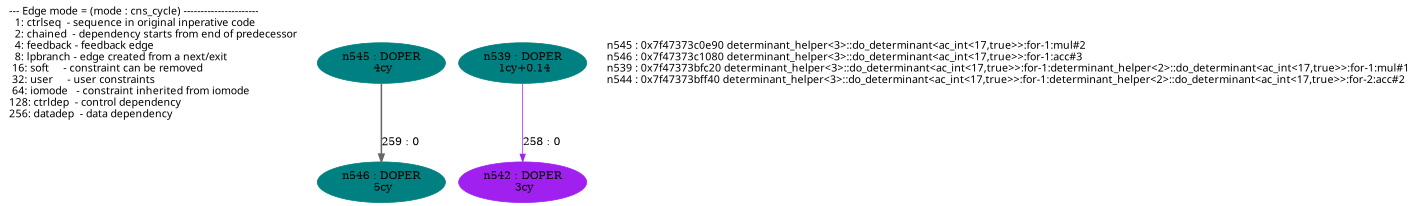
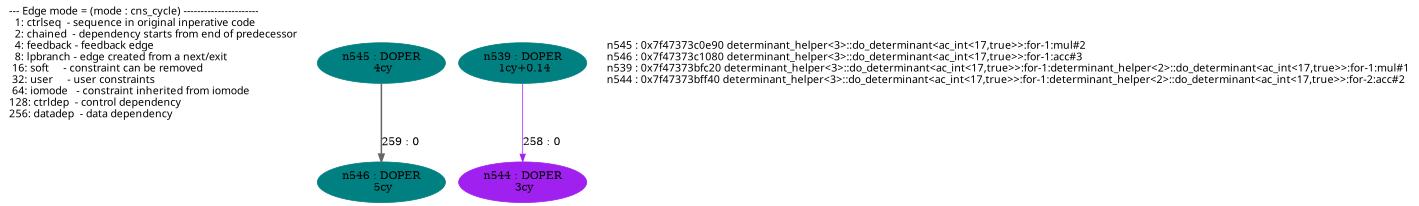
node "n542 : DOPER 3cy": label "n542 : DOPER 3cy" -> "n544 : DOPER 3cy"
